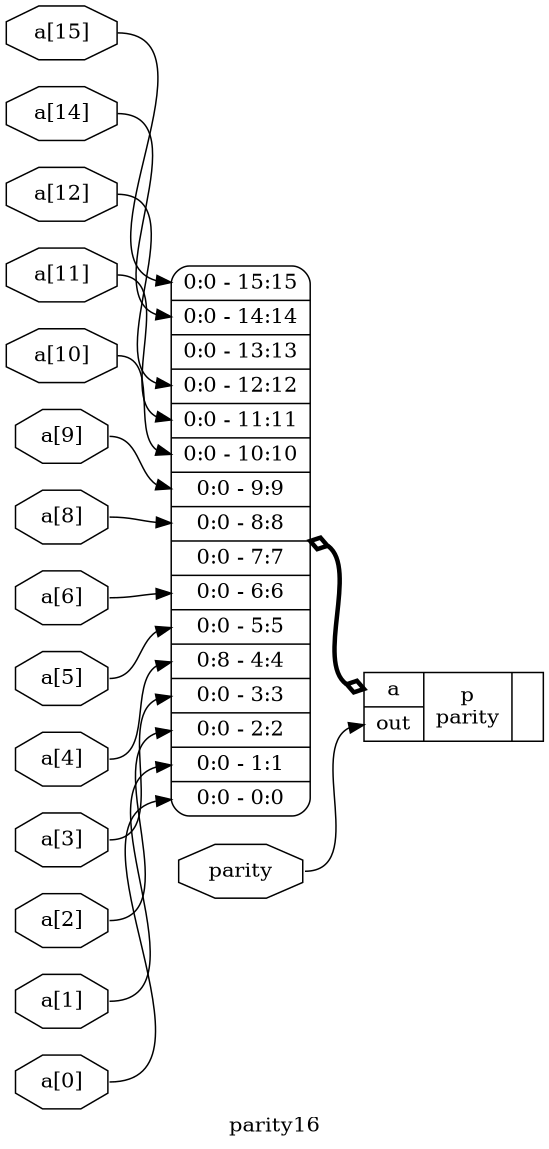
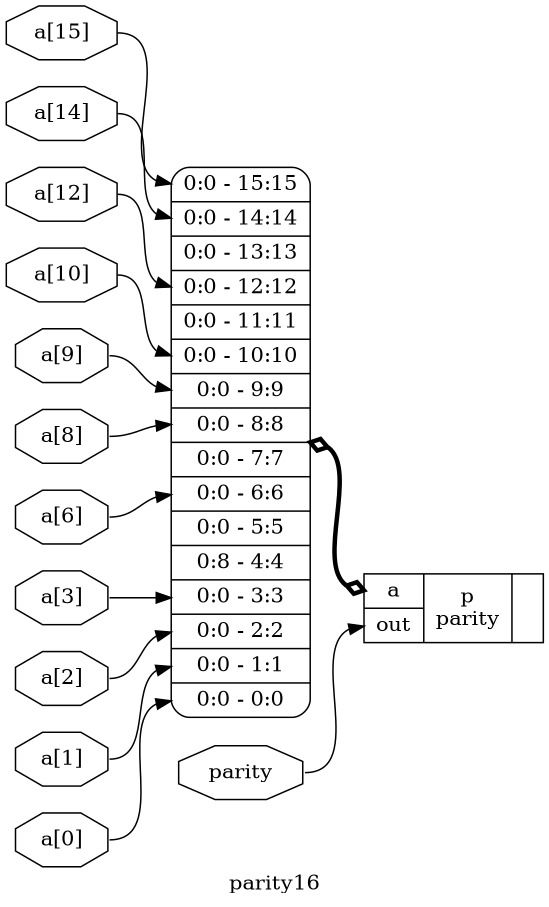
node "a[11]": removed
node "a[5]": removed
node "a[4]": removed
